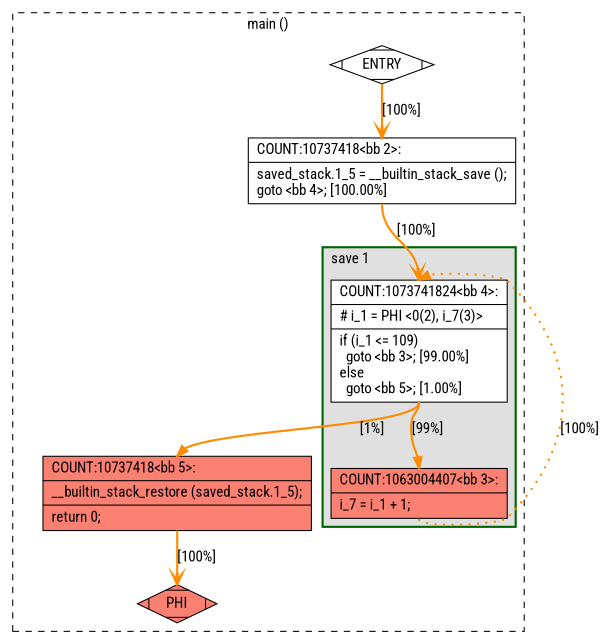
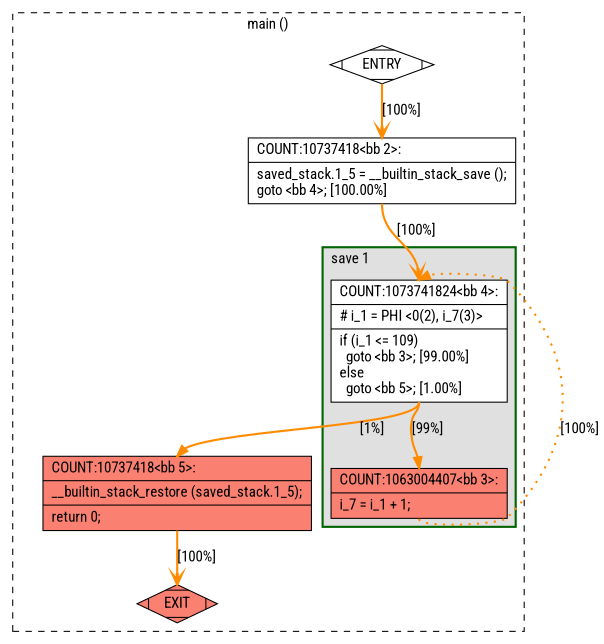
node "PHI": label "PHI" -> "EXIT"
